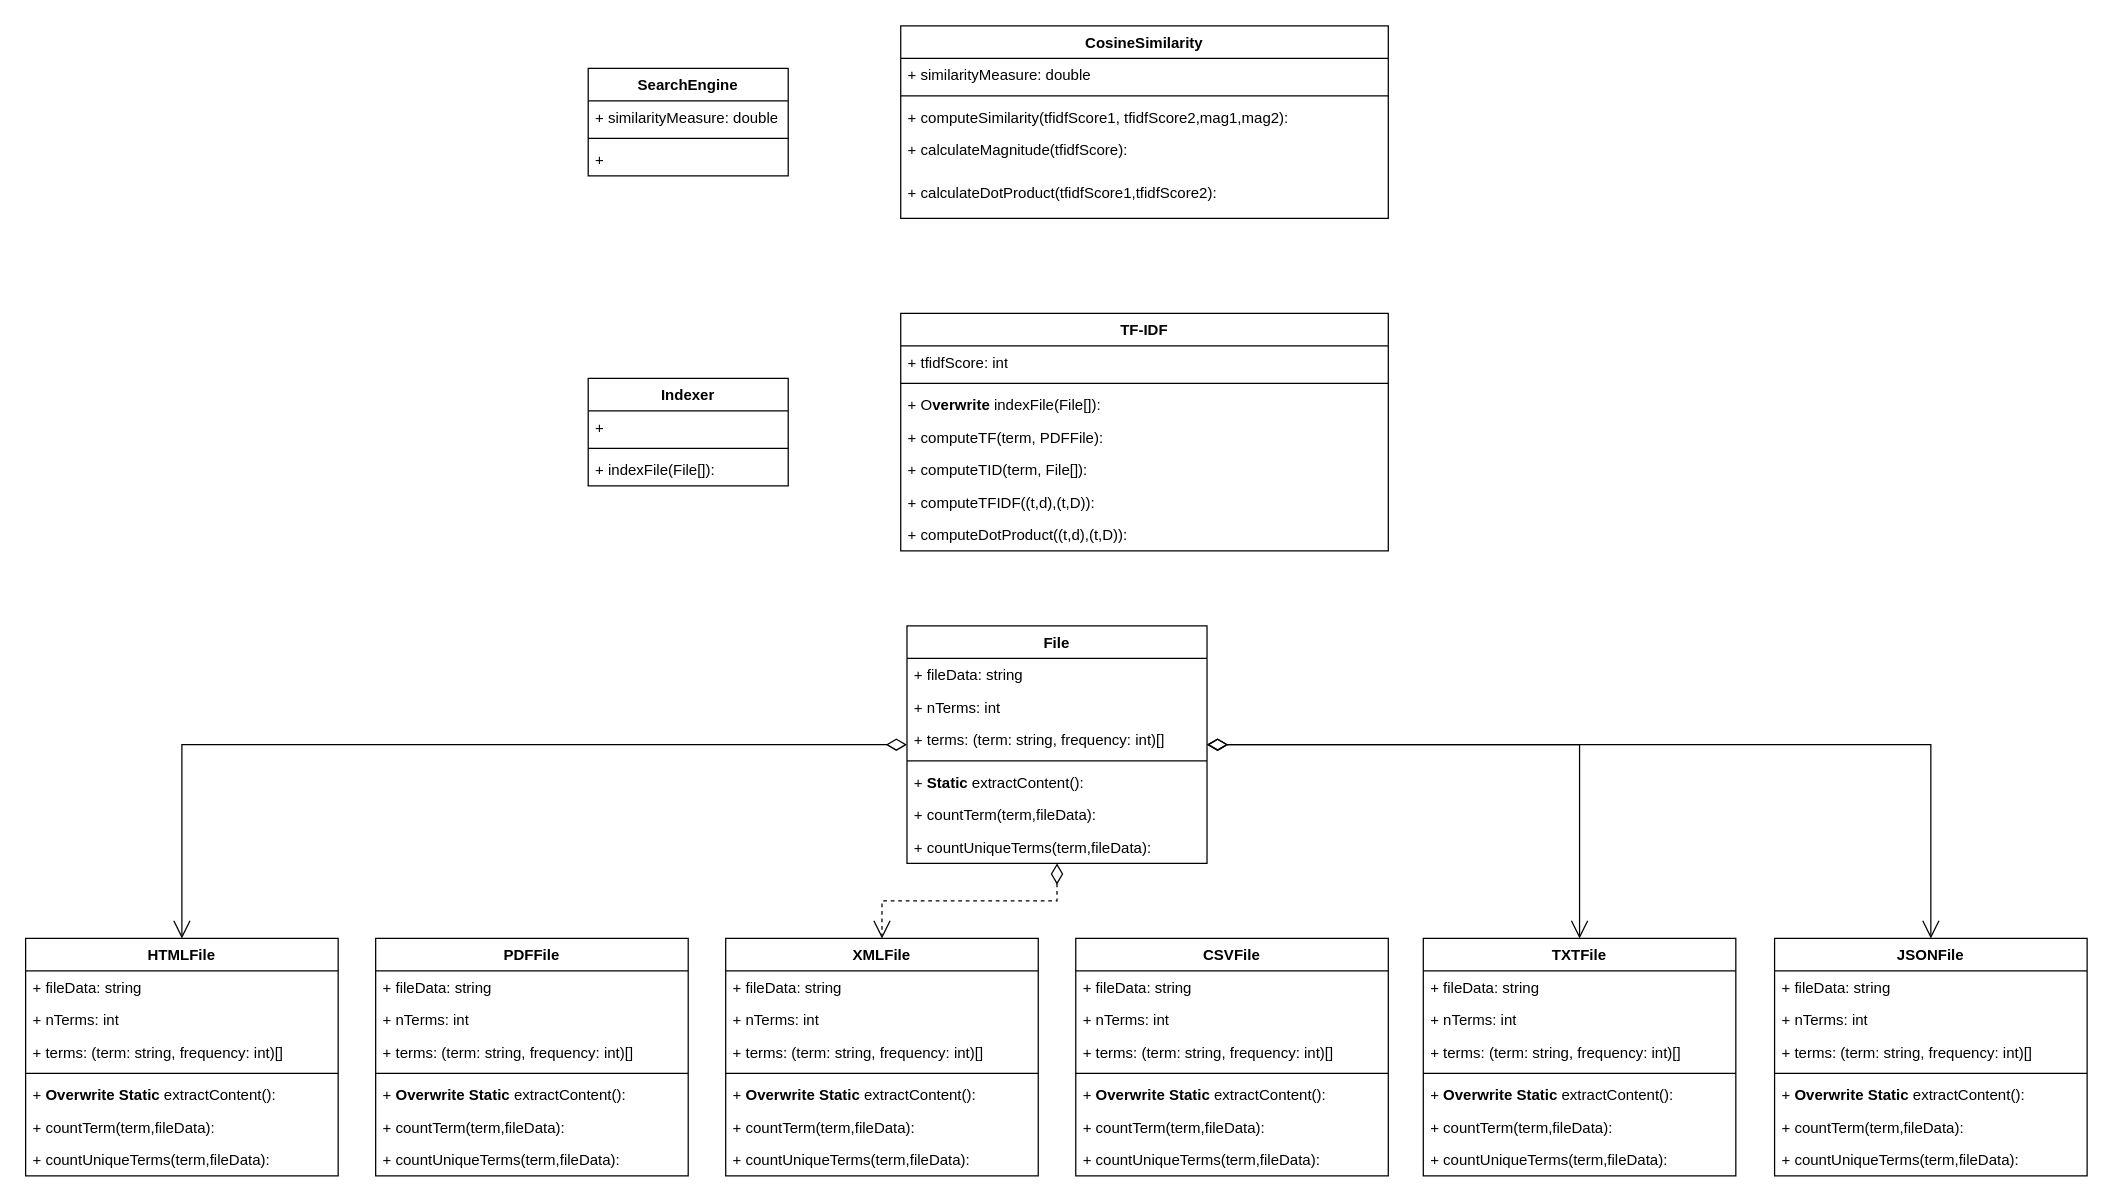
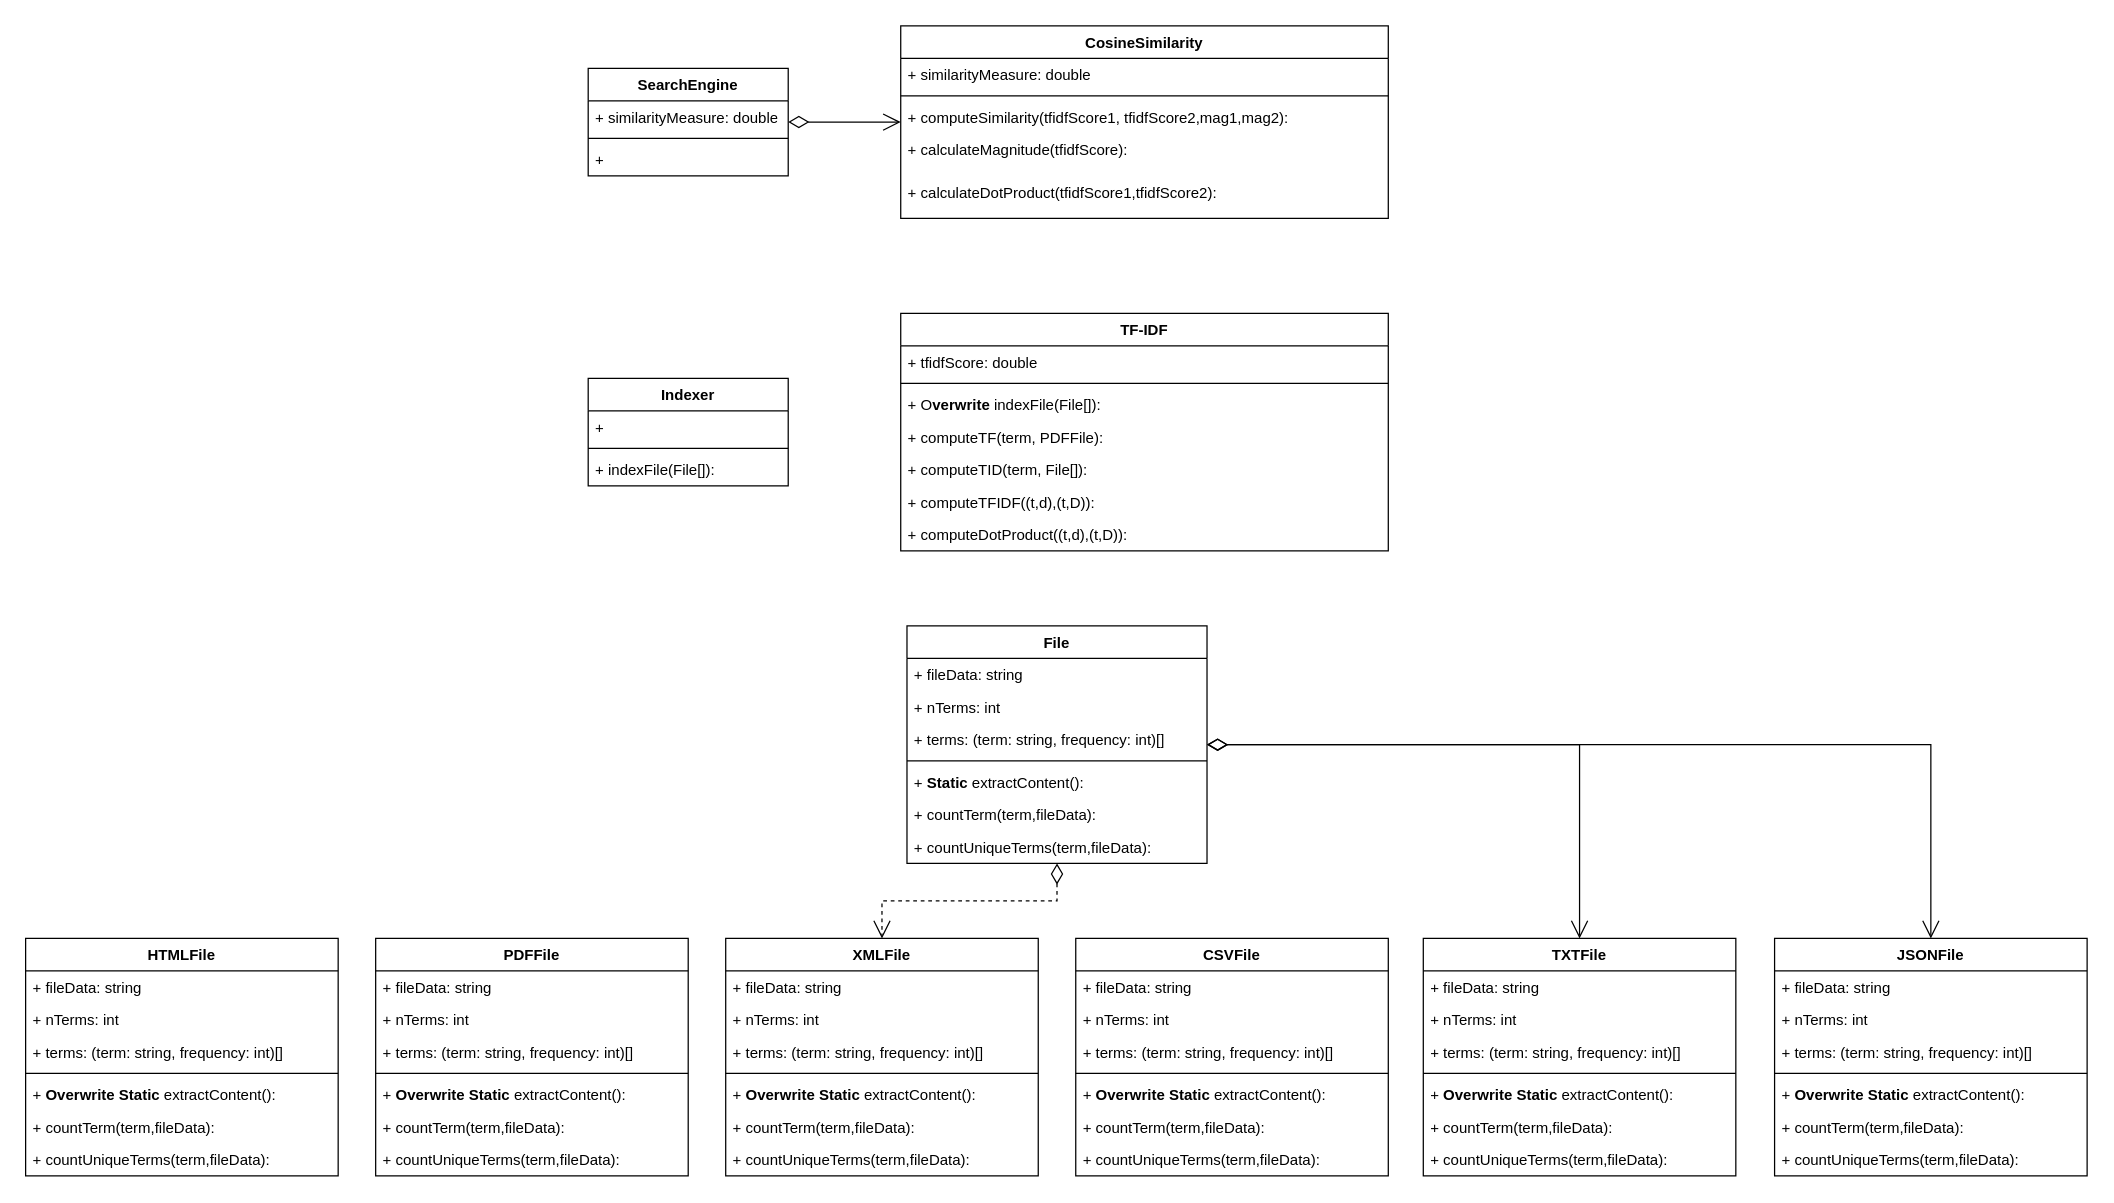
edge "SearchEngine" -- "CosineSimilarity": added
node "+ tfidfScore: int": label "+ tfidfScore: int" -> "+ tfidfScore: double"
edge "File" -- "HTMLFile": removed
